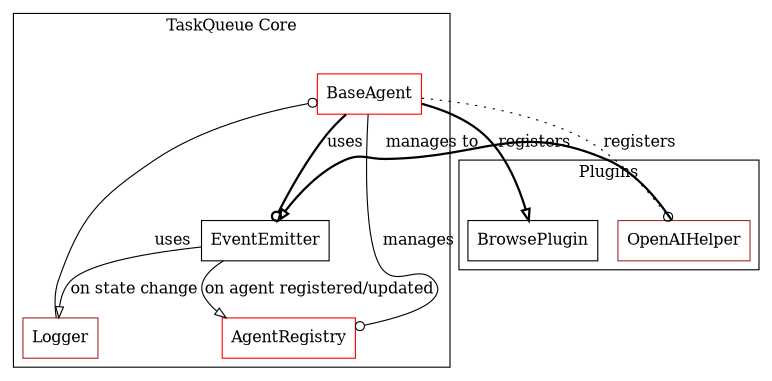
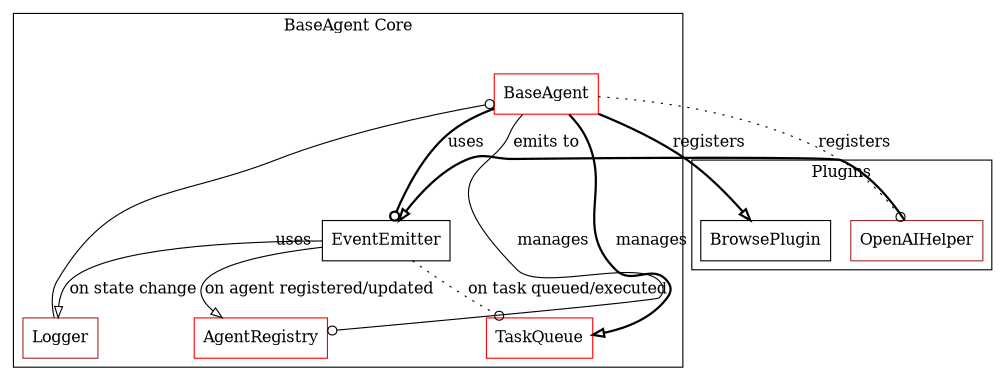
cluster "TaskQueue Core": label "TaskQueue Core" -> "BaseAgent Core"
edge "OpenAIHelper" -> "EventEmitter": label "manages to" -> "emits to"
node "TaskQueue": added
